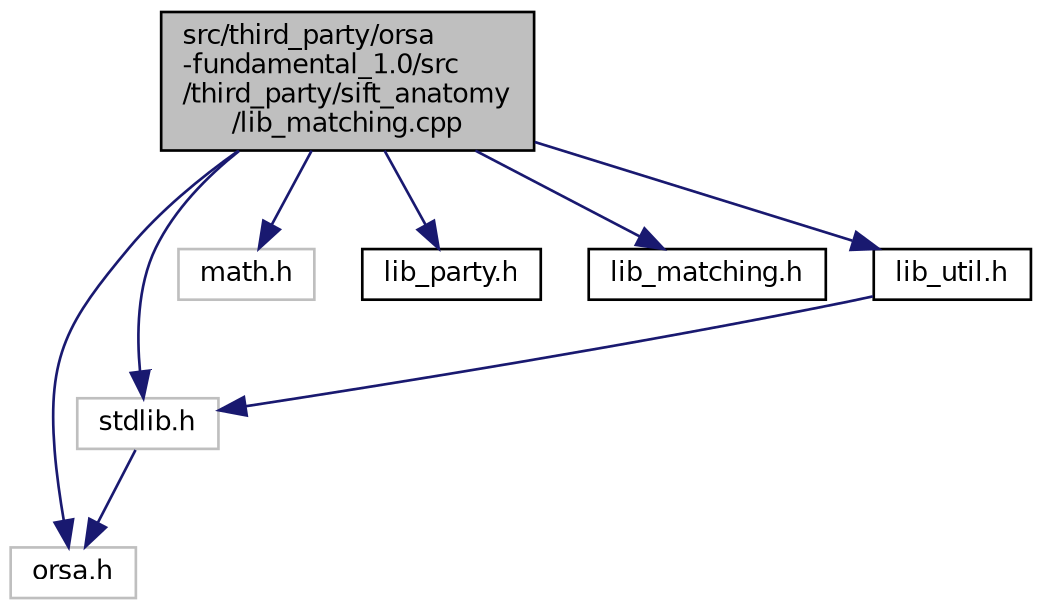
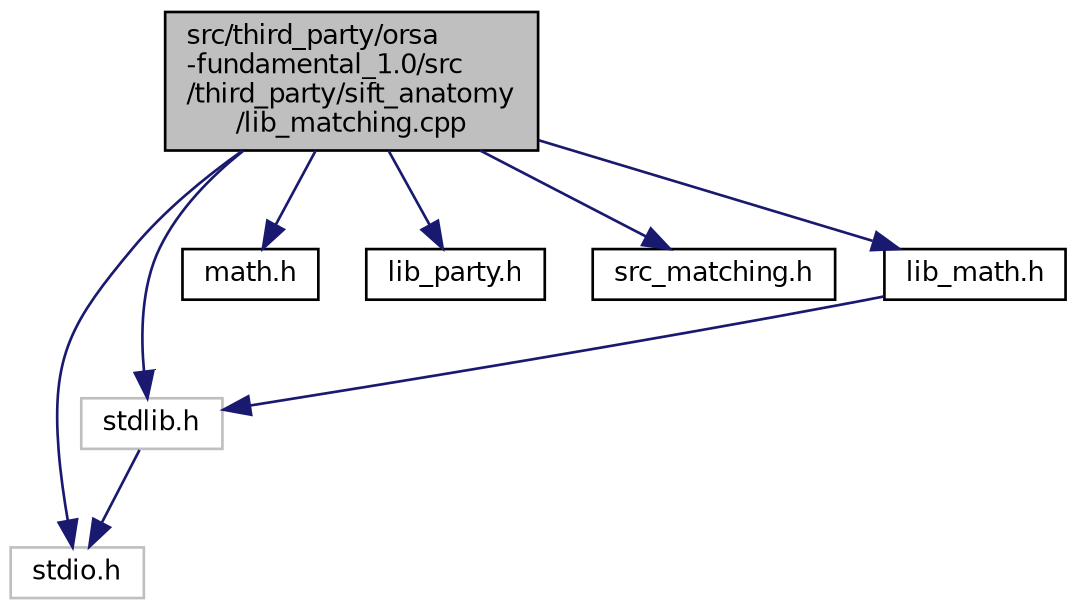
node "math.h": color grey75 -> black
node "lib_matching.h": label "lib_matching.h" -> "src_matching.h"
node "lib_util.h": label "lib_util.h" -> "lib_math.h"
node "orsa.h": label "orsa.h" -> "stdio.h"
